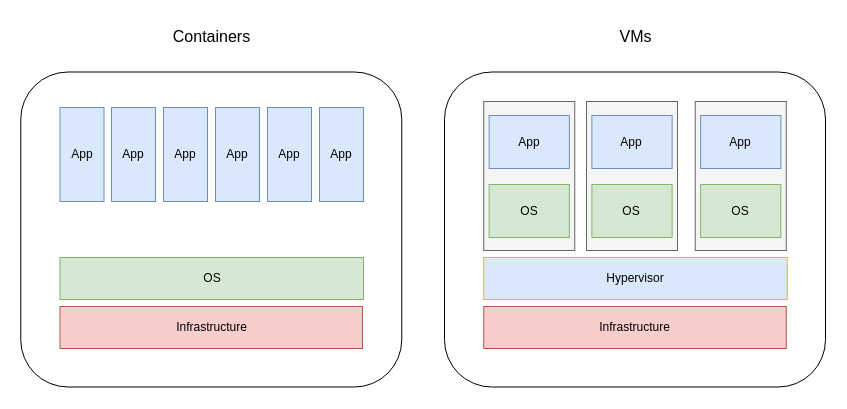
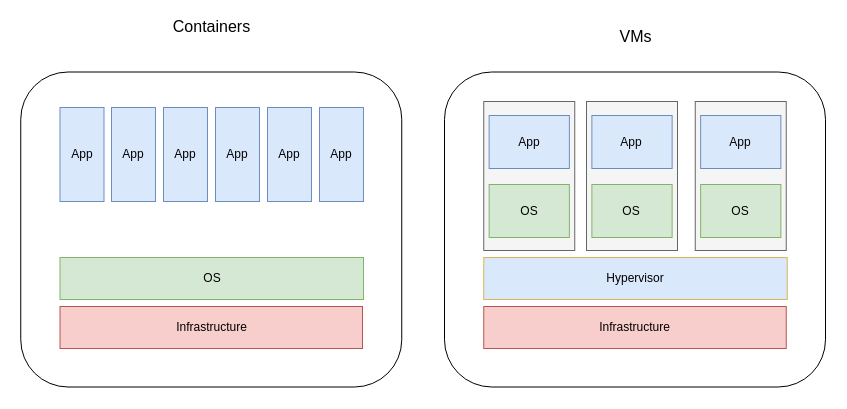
node "Containers": moved (212, 36) -> (212, 26)
